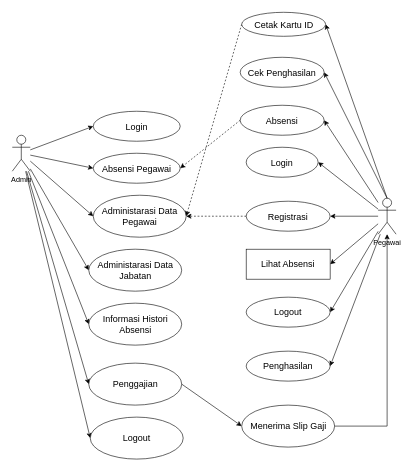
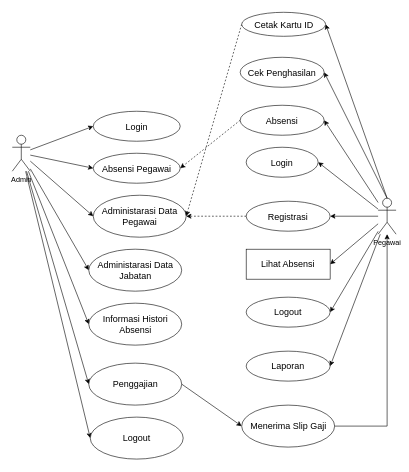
node "Penghasilan": label "Penghasilan" -> "Laporan"
